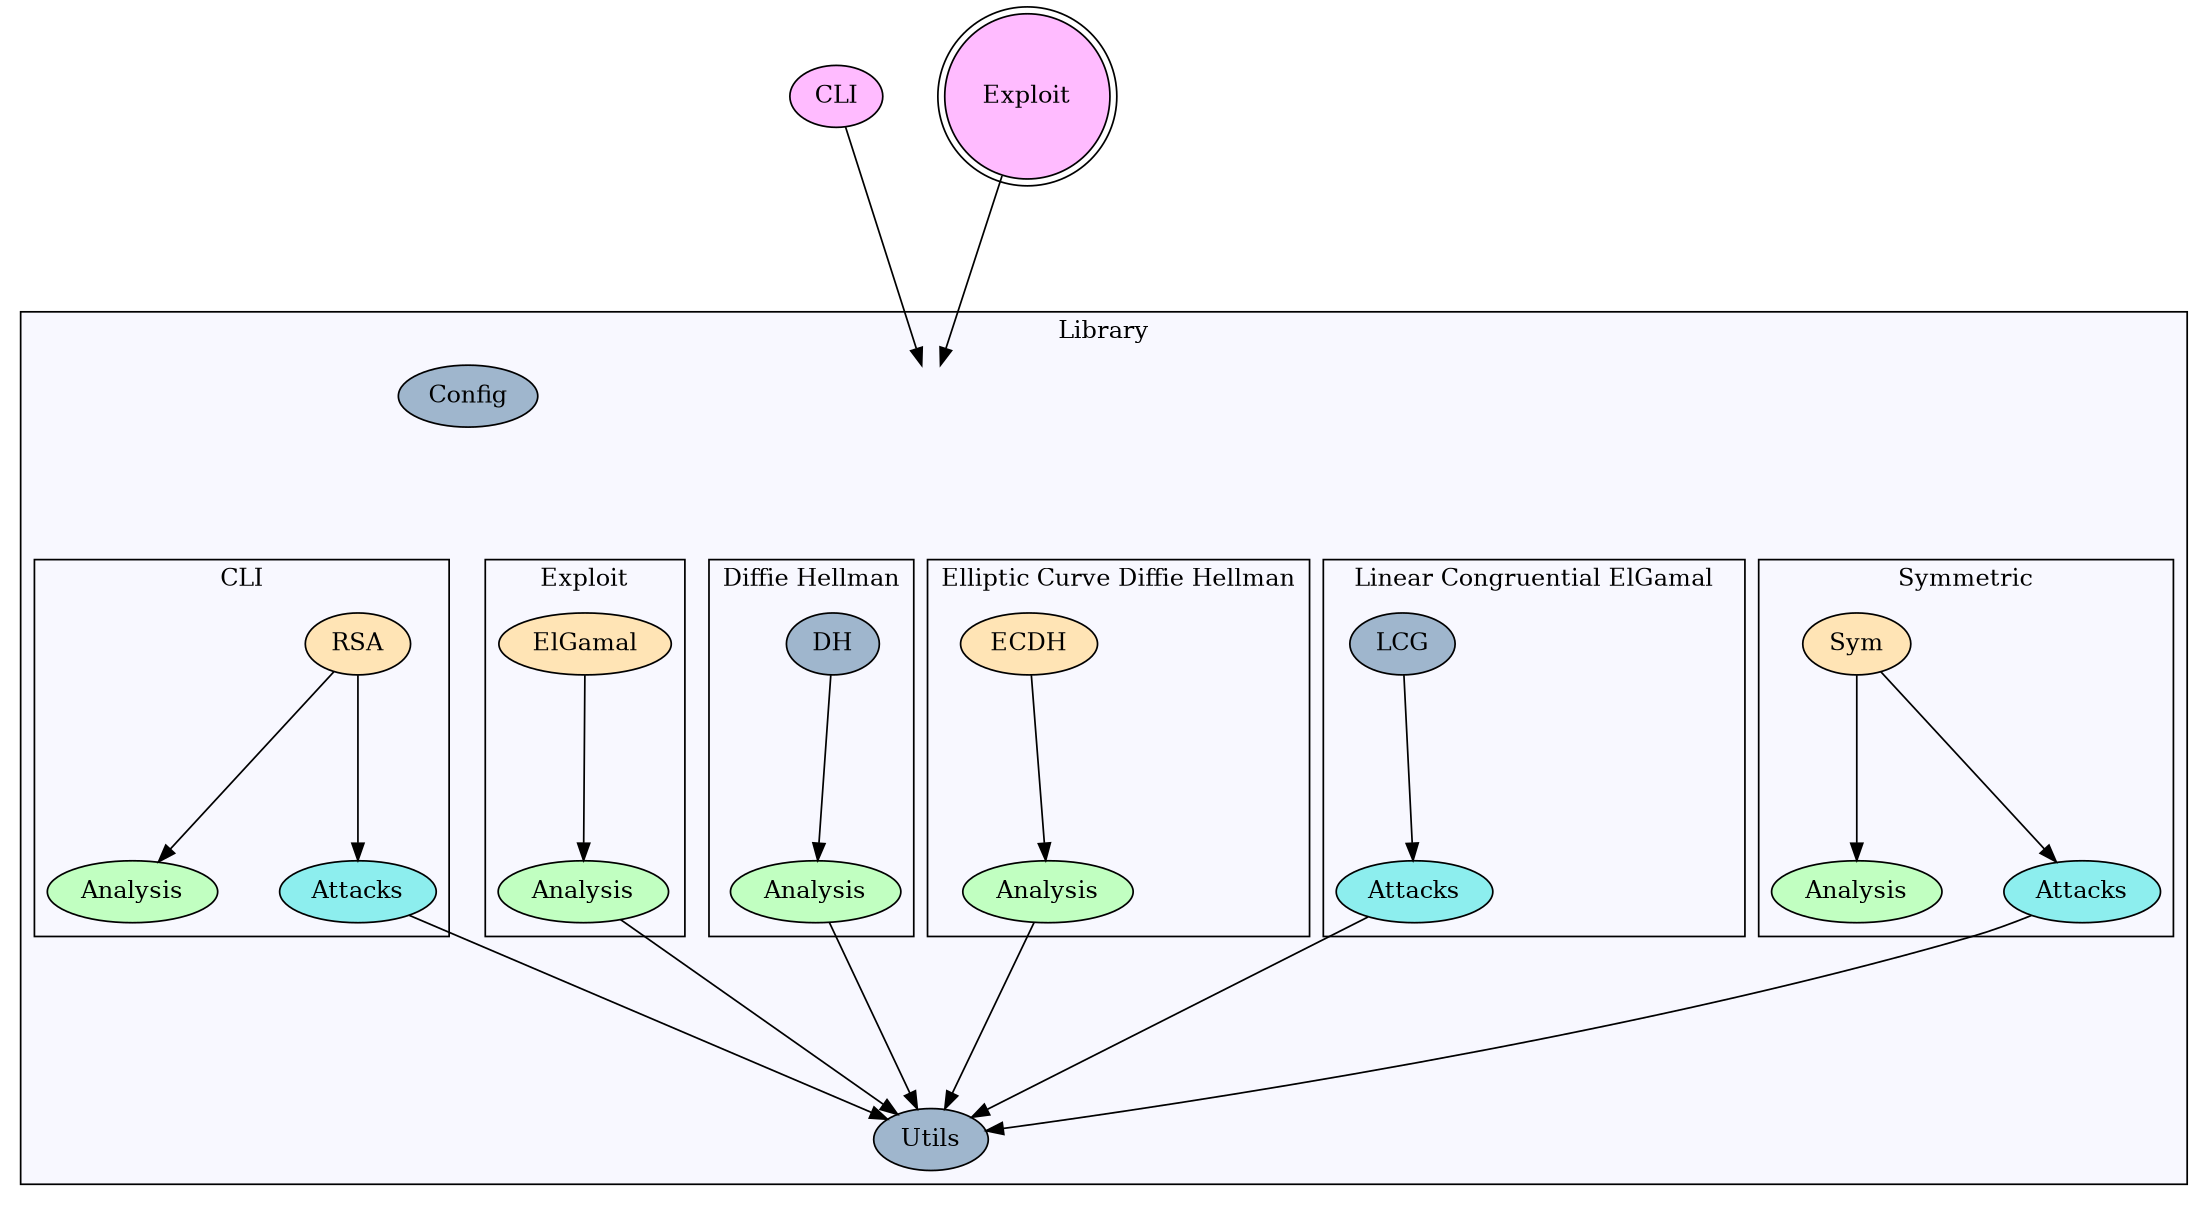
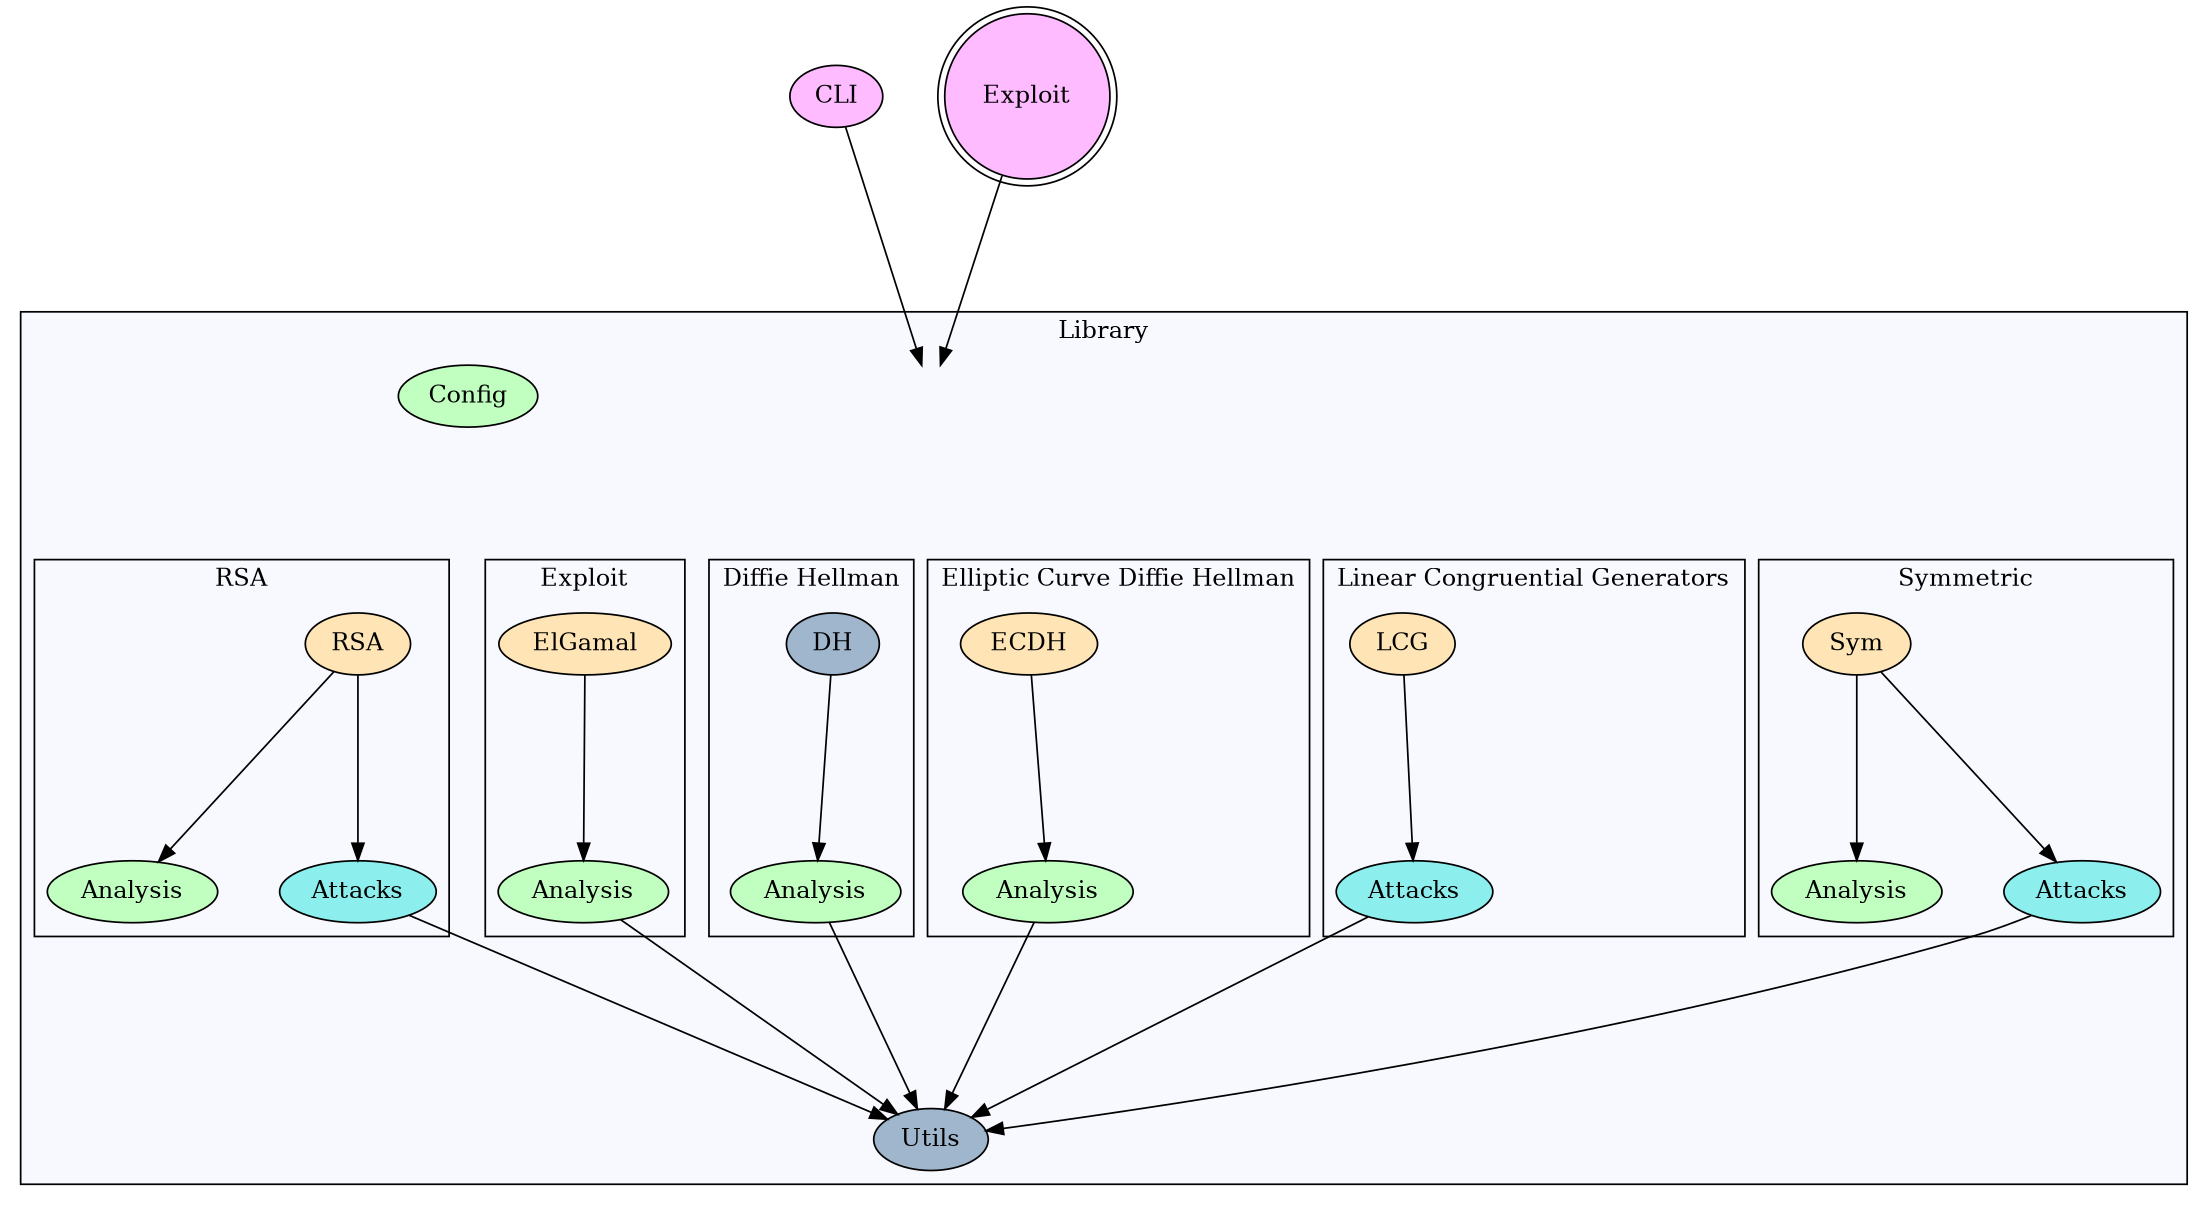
node "Config": fillcolor slategray3 -> darkseagreen1
cluster "CLI": label "CLI" -> "RSA"
cluster "Linear Congruential ElGamal": label "Linear Congruential ElGamal" -> "Linear Congruential Generators"
node "LCG": fillcolor slategray3 -> moccasin
